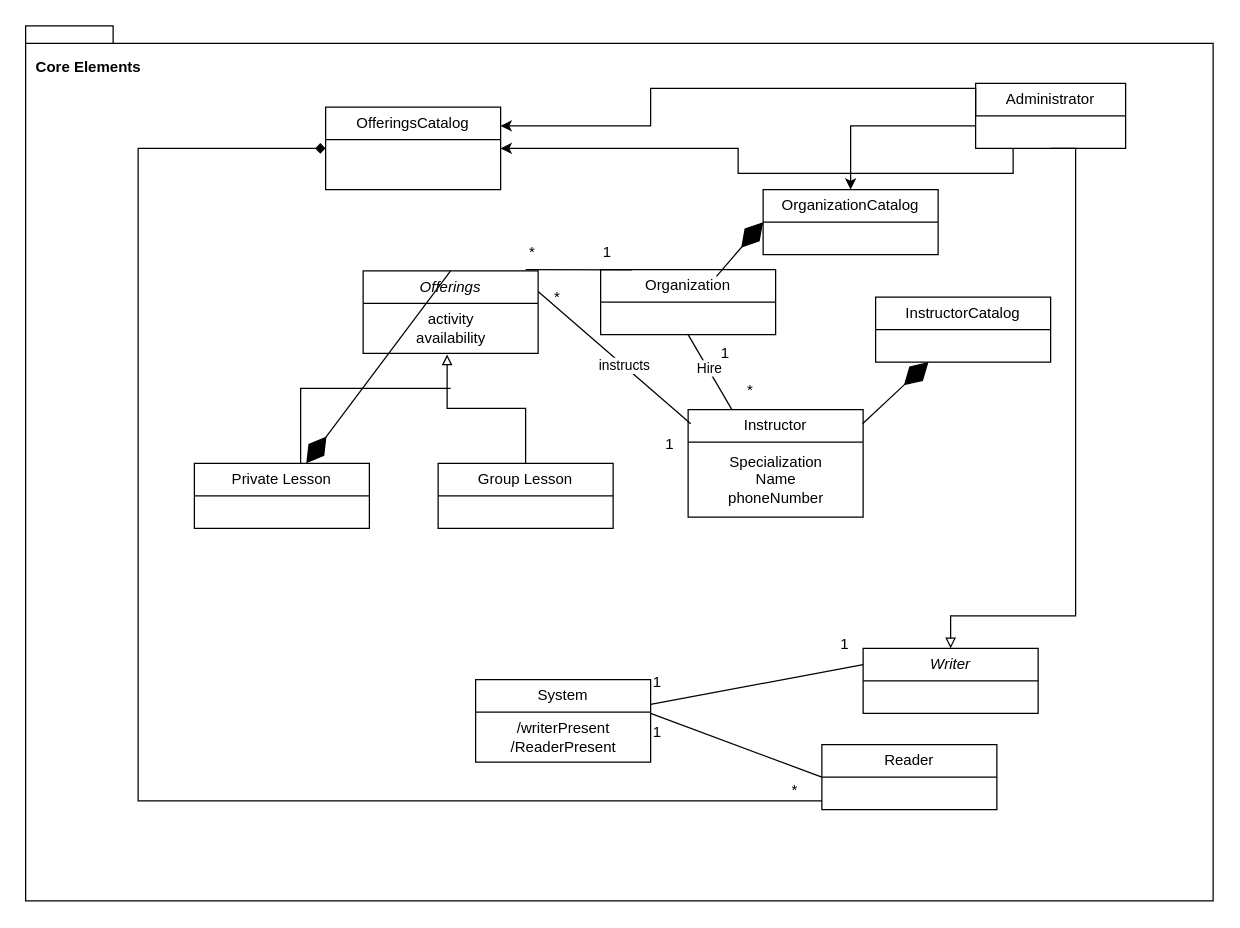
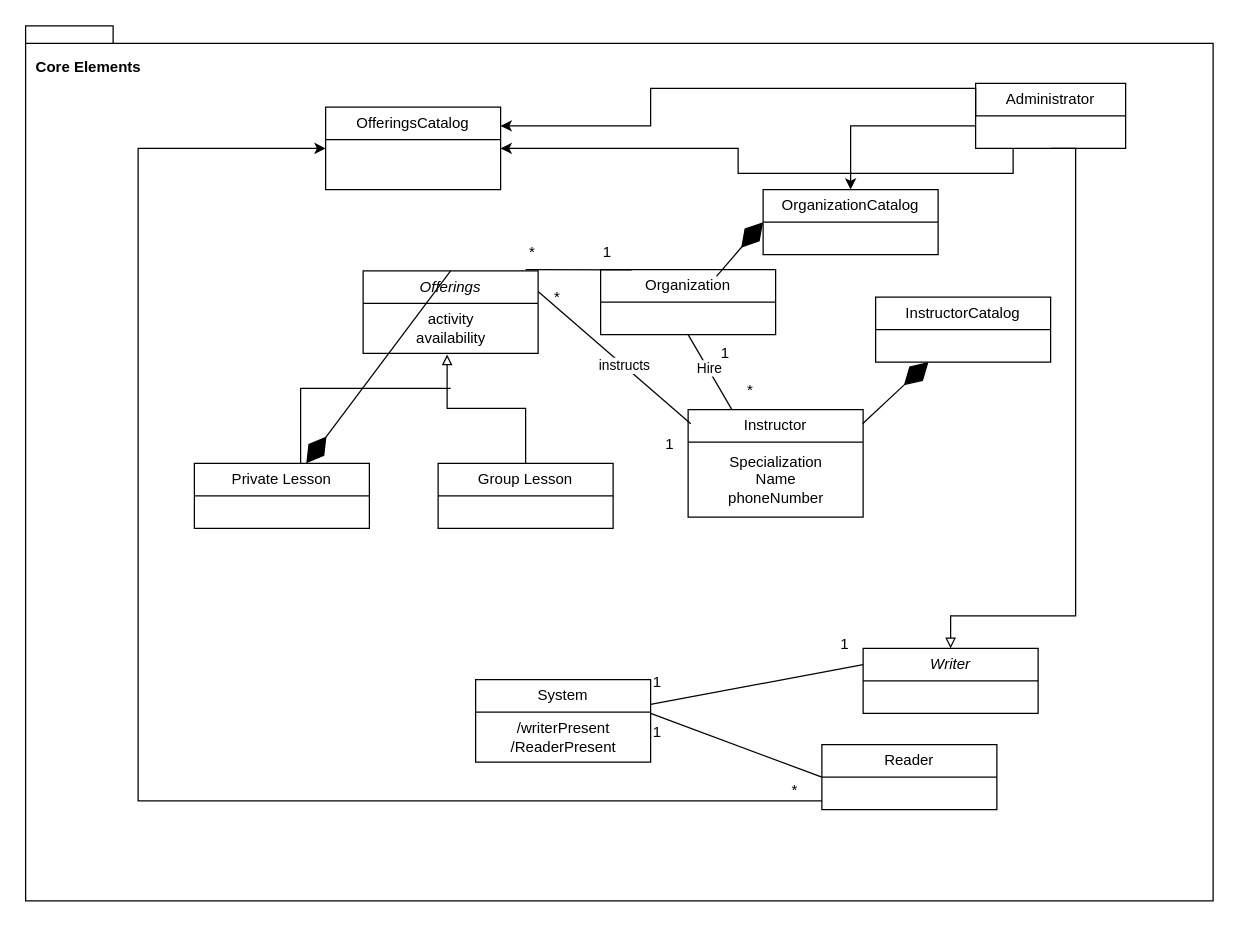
edge "Reader" -> "OfferingsCatalog": arrowhead diamond -> classic
